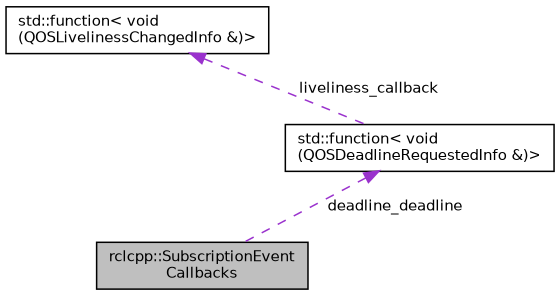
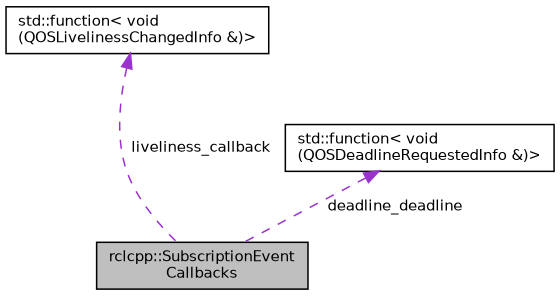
edge "std::function< void (QOSDeadlineRequestedInfo &)>" -> "std::function< void (QOSLivelinessChangedInfo &)>": now "rclcpp::SubscriptionEvent Callbacks" -> "std::function< void (QOSLivelinessChangedInfo &)>"
